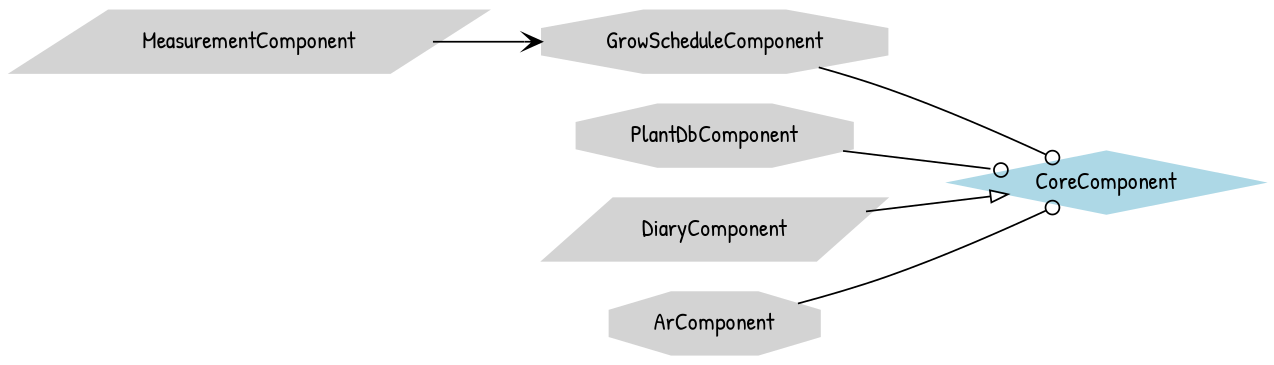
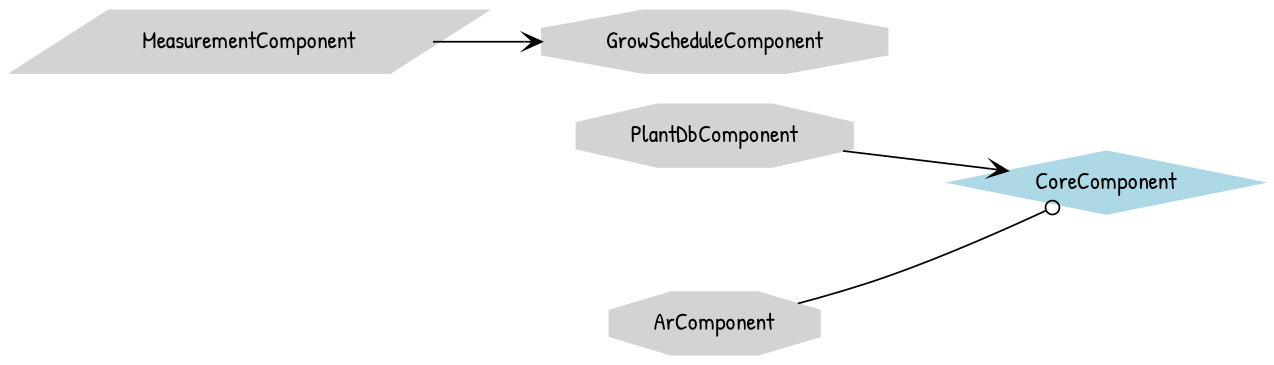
edge "GrowScheduleComponent" -> "CoreComponent": removed
edge "PlantDbComponent" -> "CoreComponent": arrowhead odot -> vee
node "DiaryComponent": removed
